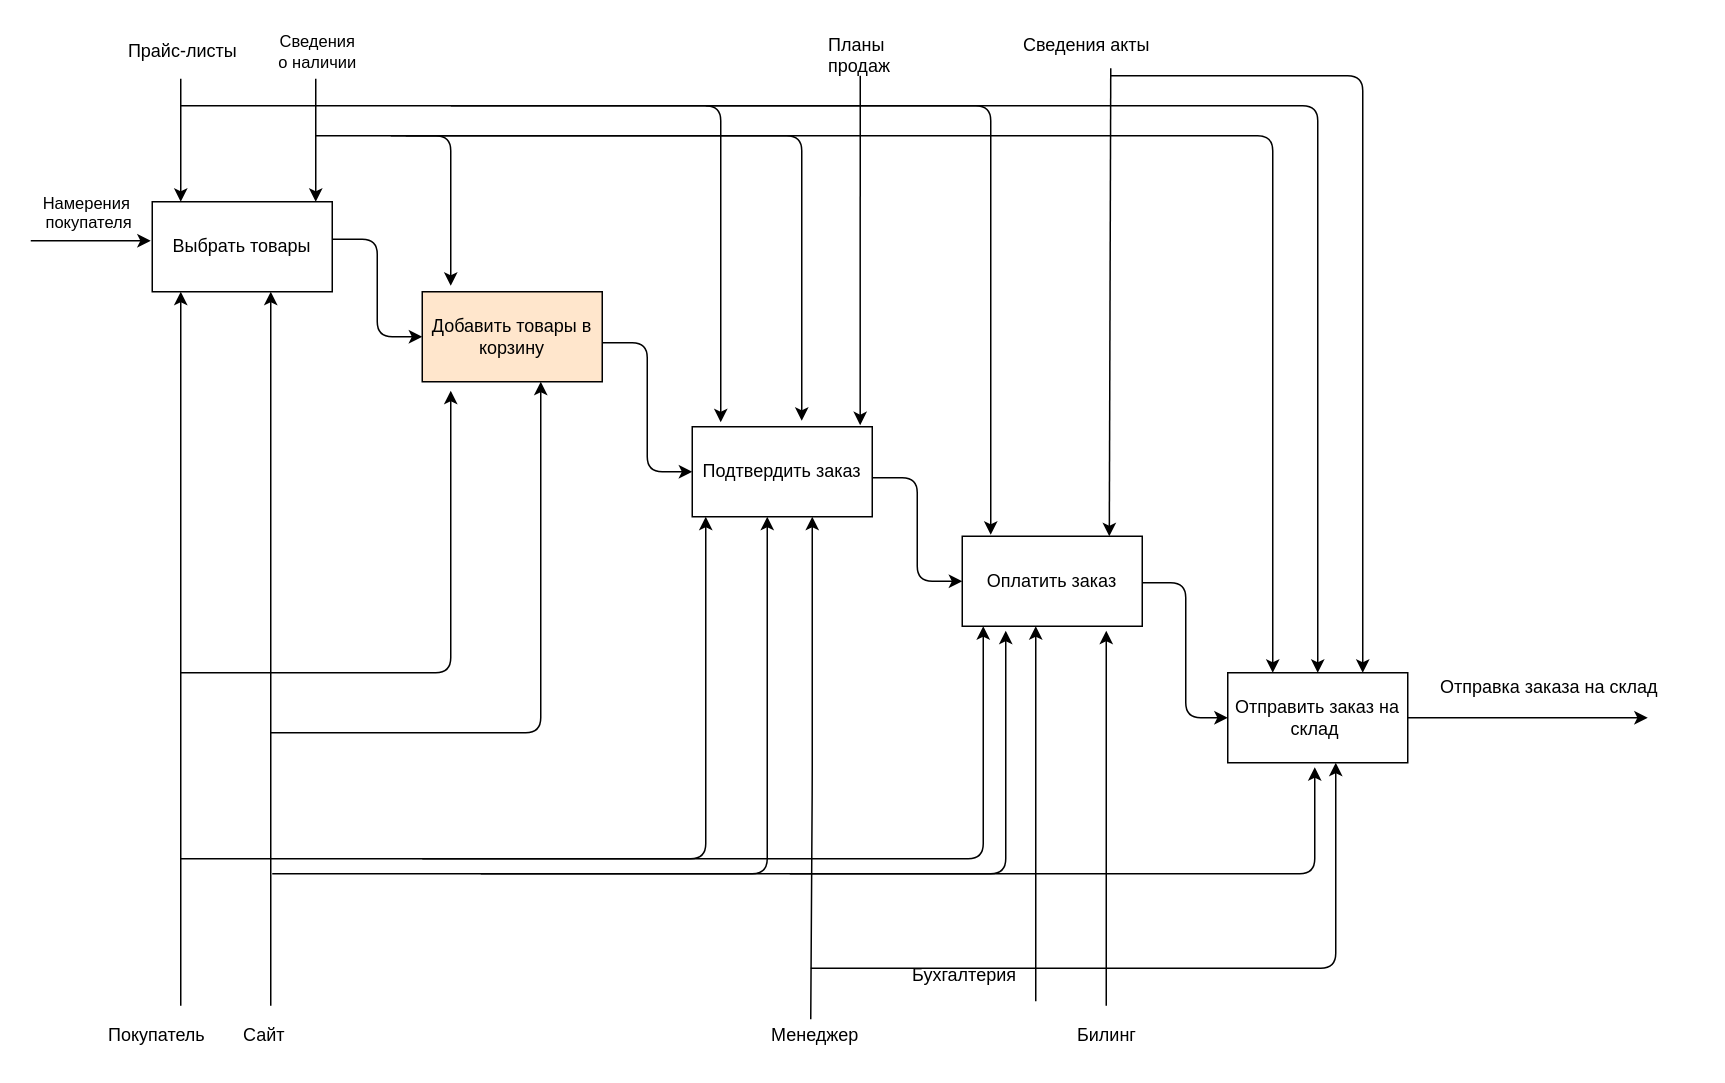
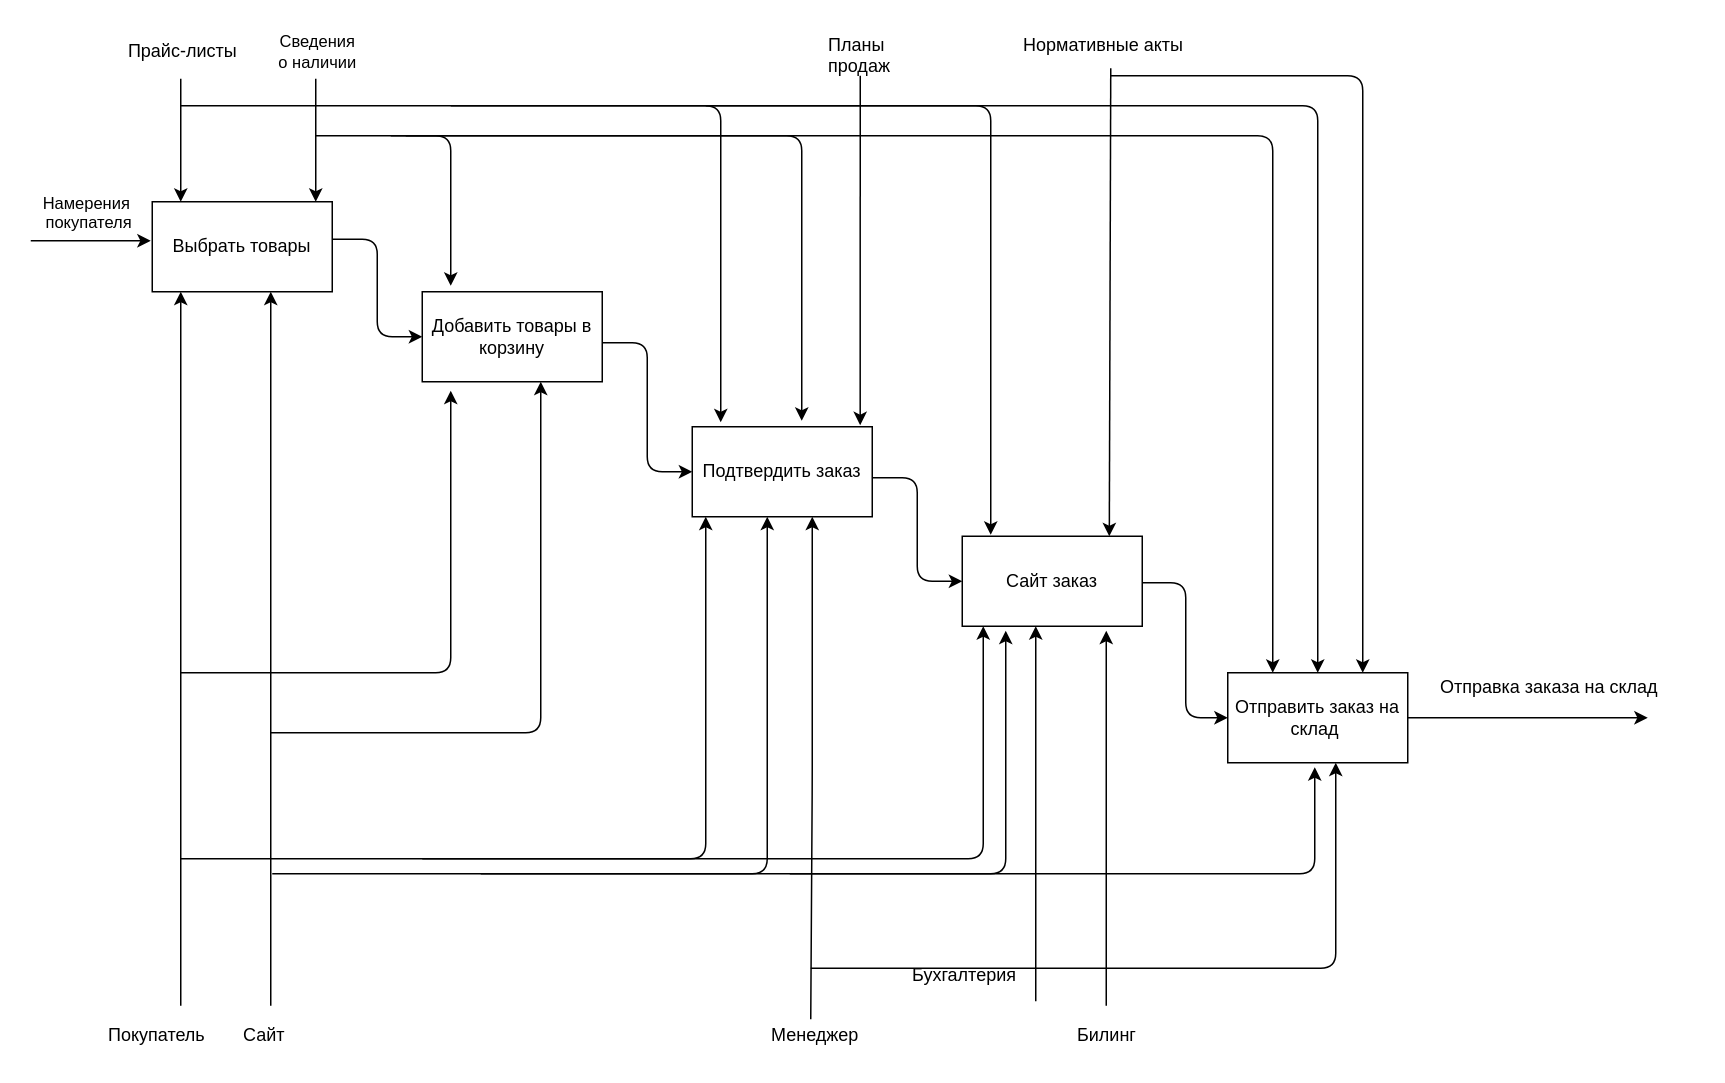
node "Сведения акты": label "Сведения акты" -> "Нормативные акты"
node "Добавить товары в корзину": fillcolor #ffe6cc -> #ffffff
node "Оплатить заказ": label "Оплатить заказ" -> "Сайт заказ"
